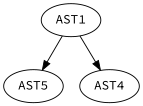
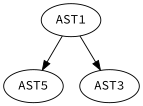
node "AST4": label "AST4" -> "AST3"
